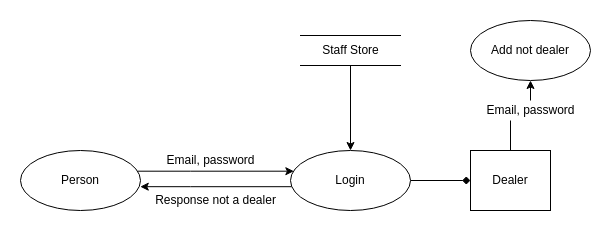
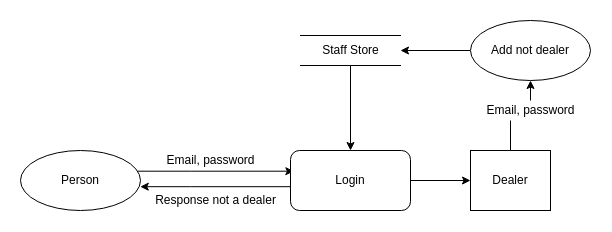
edge "Add not dealer" -> "Staff Store": added
node "Login": shape ellipse -> rounded rectangle
edge "Login" -> "Dealer": arrowhead diamond -> classic
